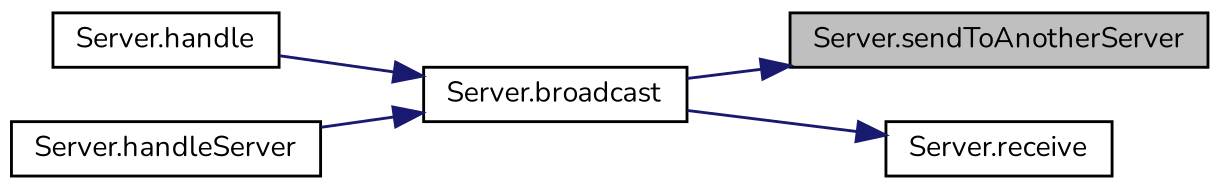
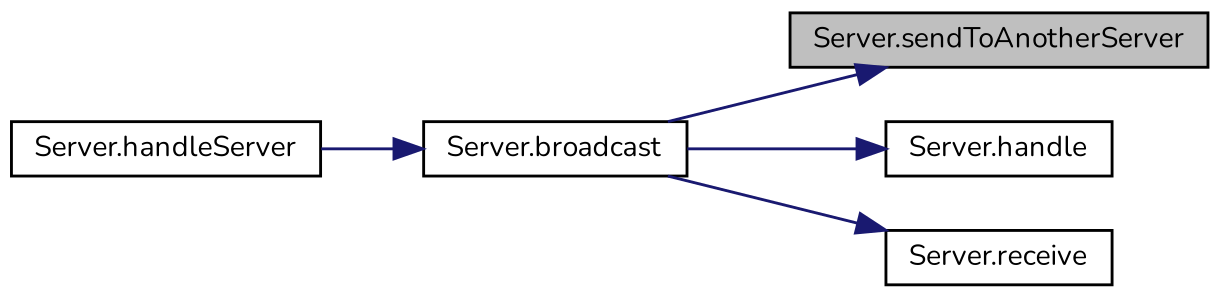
edge "Server.handle" -> "Server.broadcast": reversed
